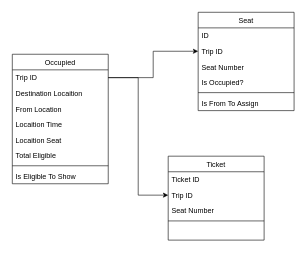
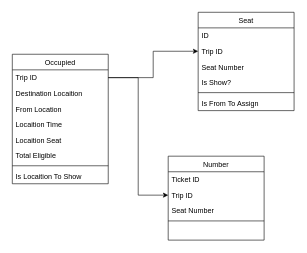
node "Is Occupied?": label "Is Occupied?" -> "Is Show?"
node "Ticket": label "Ticket" -> "Number"
node "Is Eligible To Show": label "Is Eligible To Show" -> "Is Locaition To Show"
